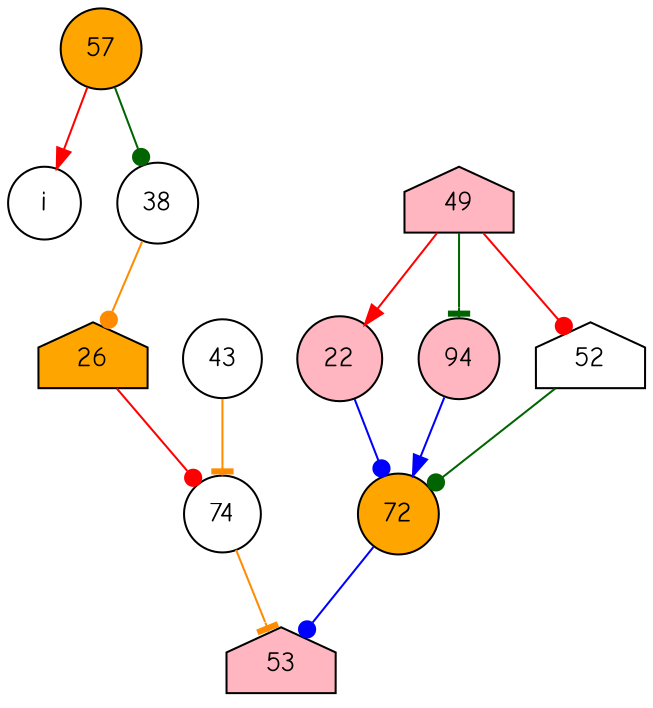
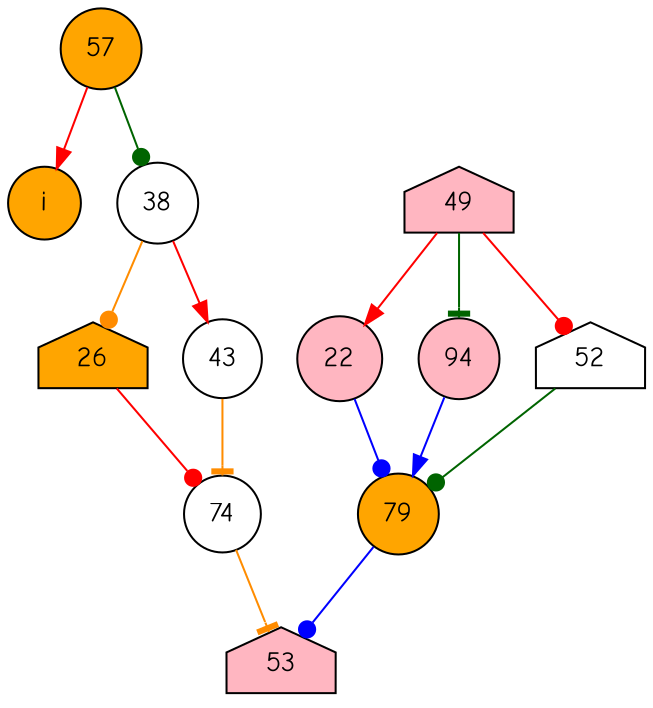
node "i": fillcolor white -> orange
edge "38" -> "43": added
node "72": label "72" -> "79"
